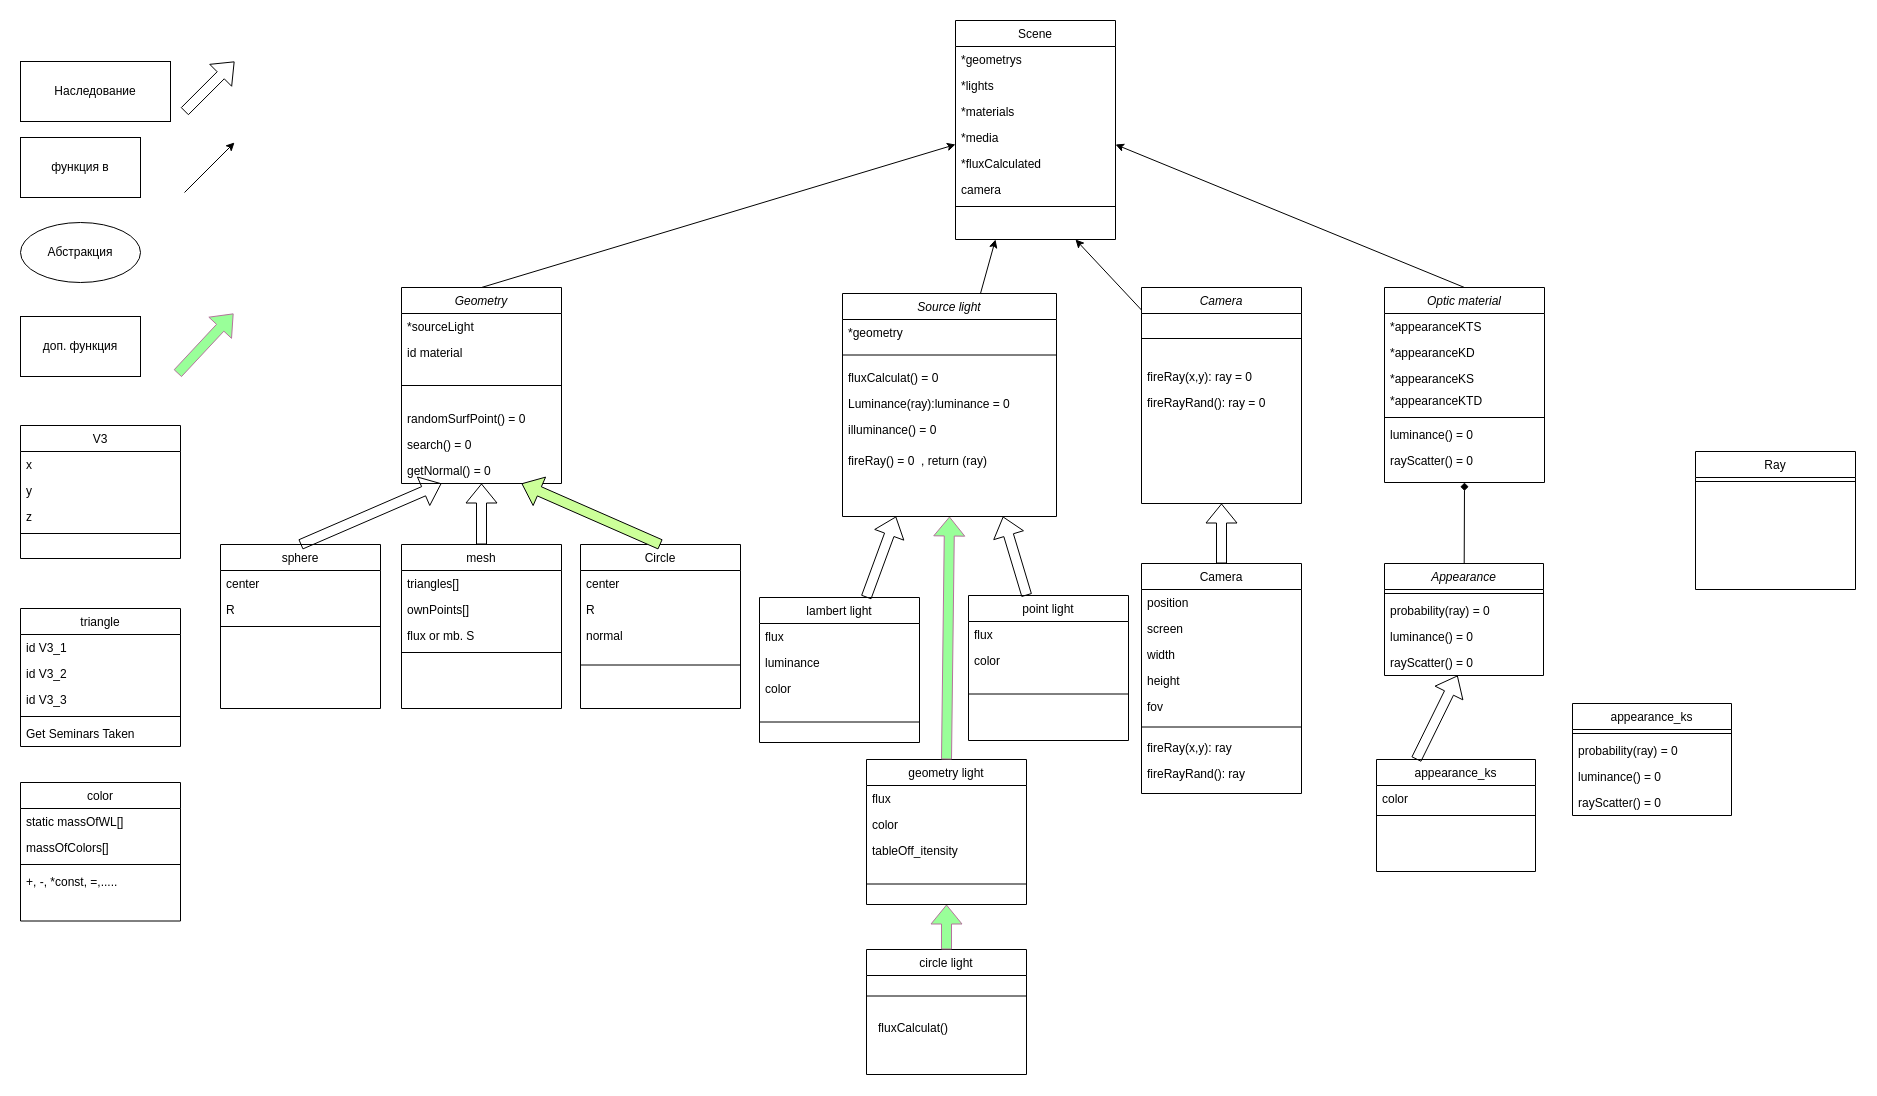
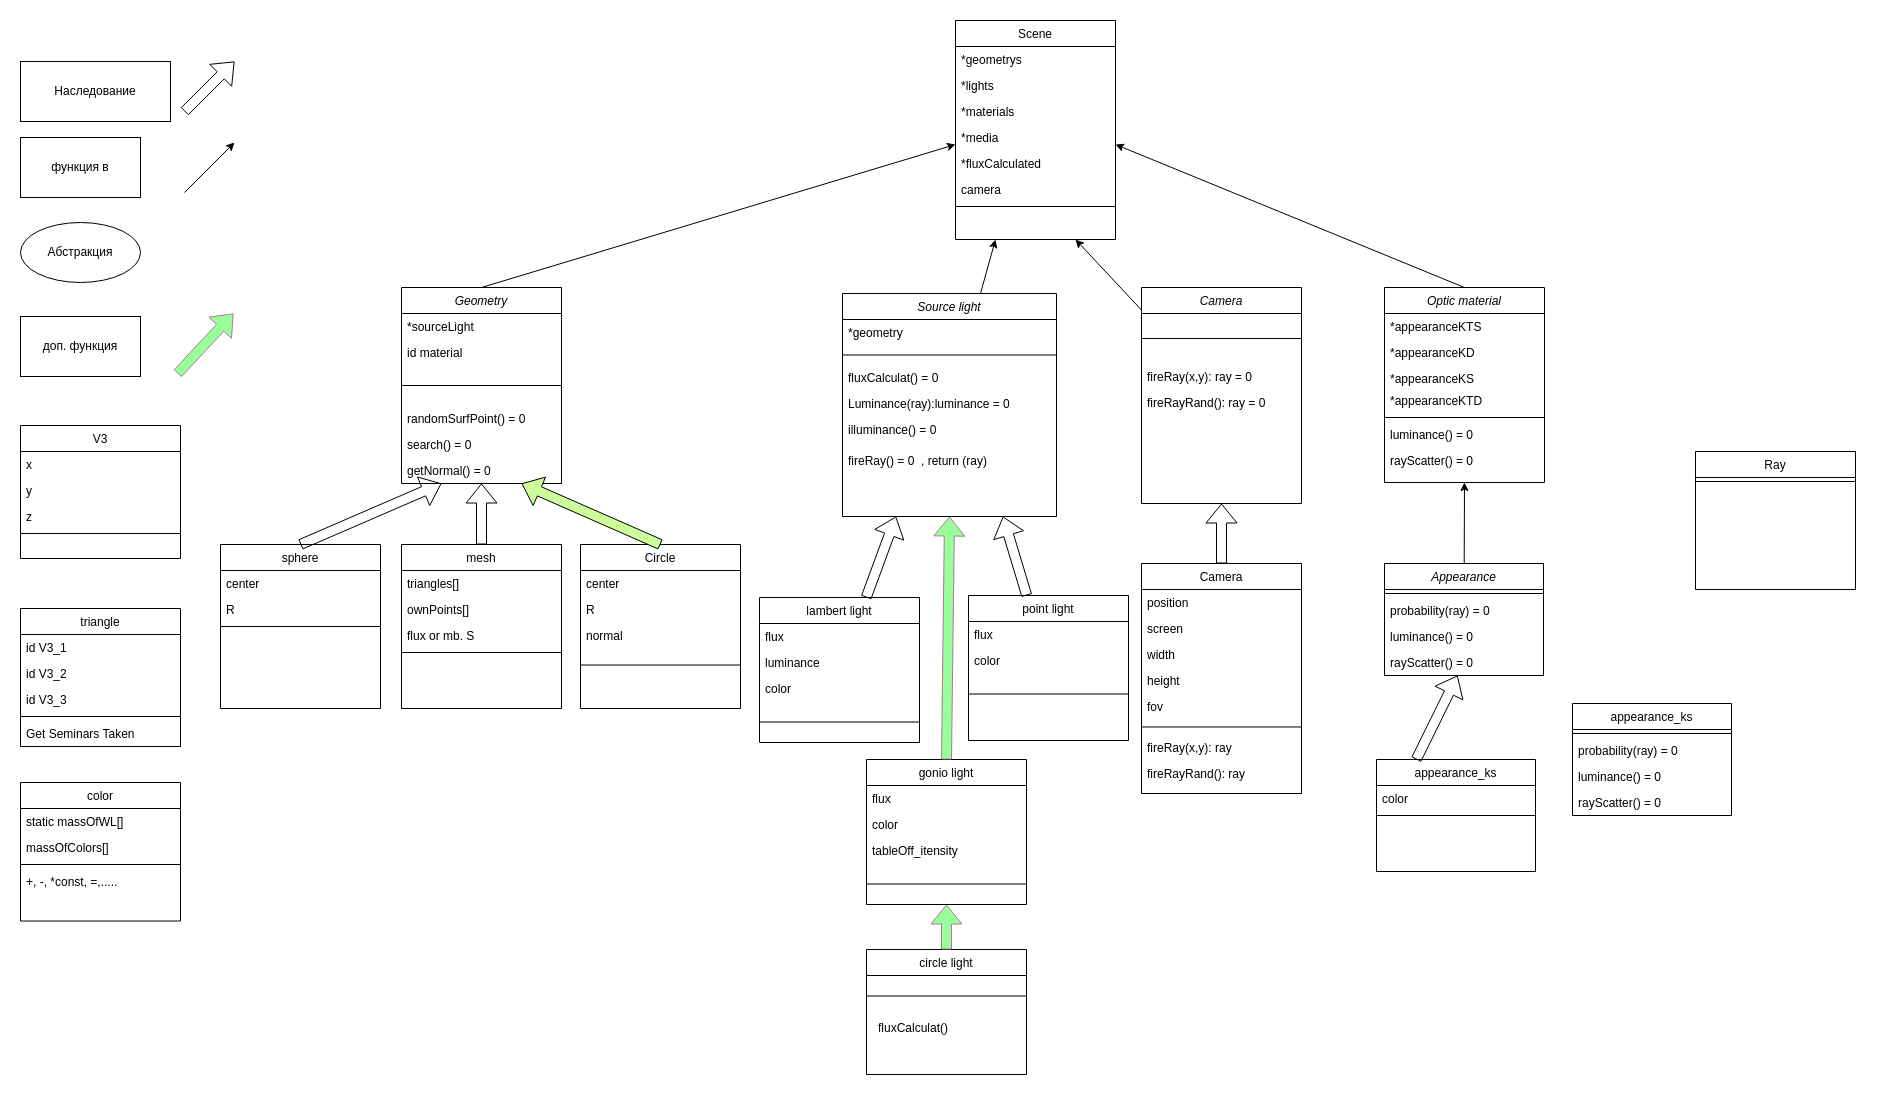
edge "Appearance" -> "Optic material": arrowhead diamond -> classic
node "geometry light": label "geometry light" -> "gonio light"
